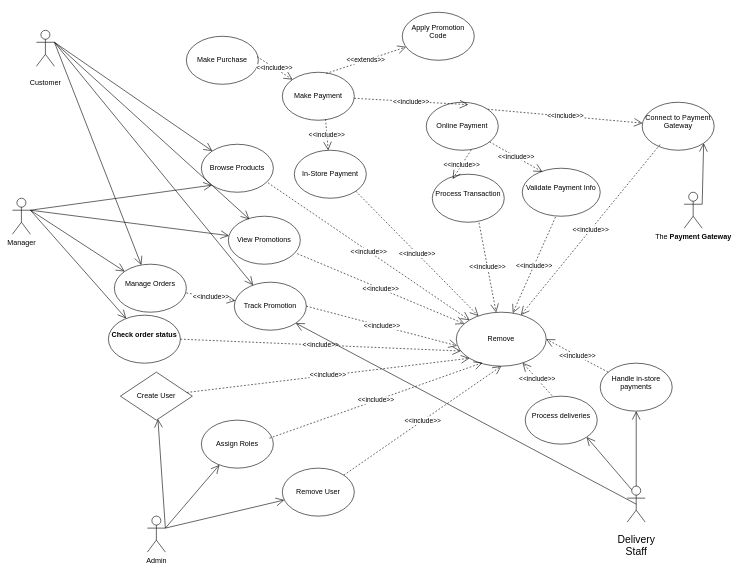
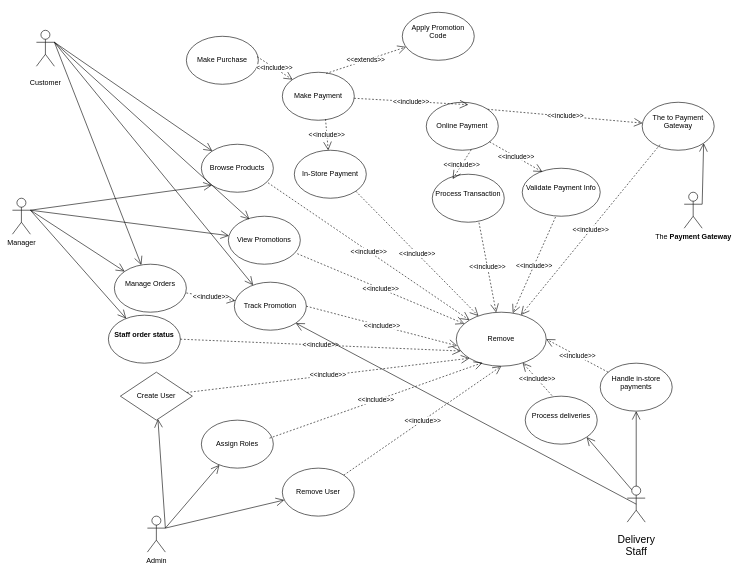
node "Connect to Payment Gateway": label "Connect to Payment Gateway" -> "The to Payment Gateway"
node "Check order status": label "Check order status" -> "Staff order status"
